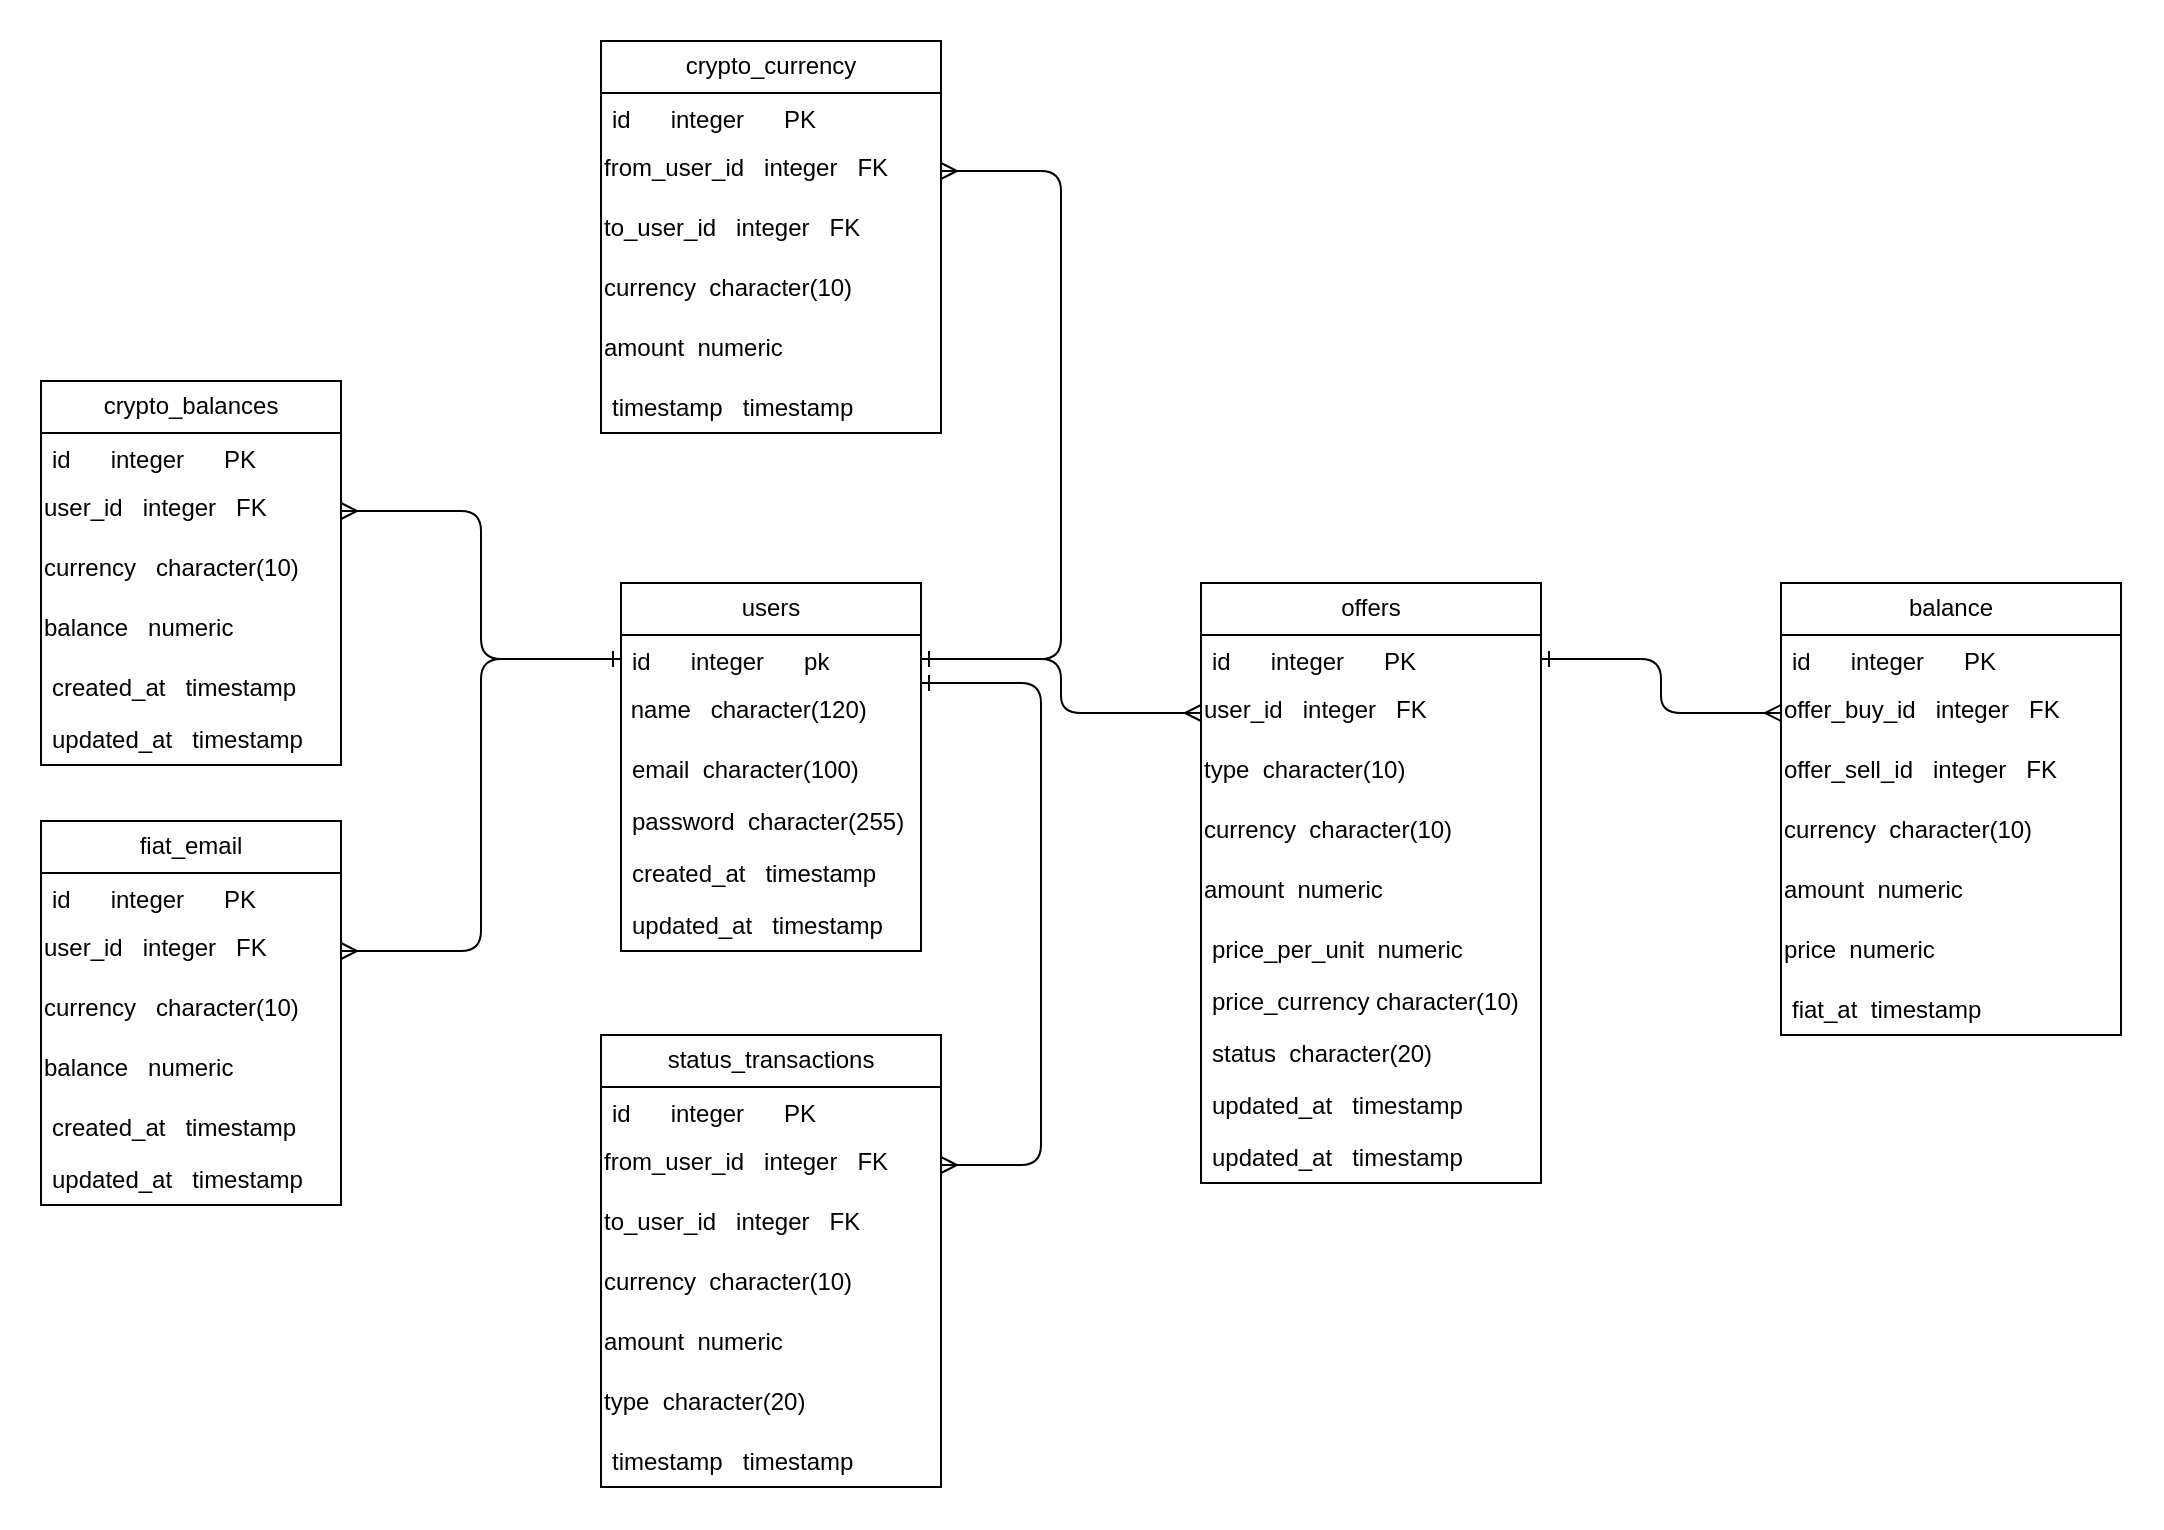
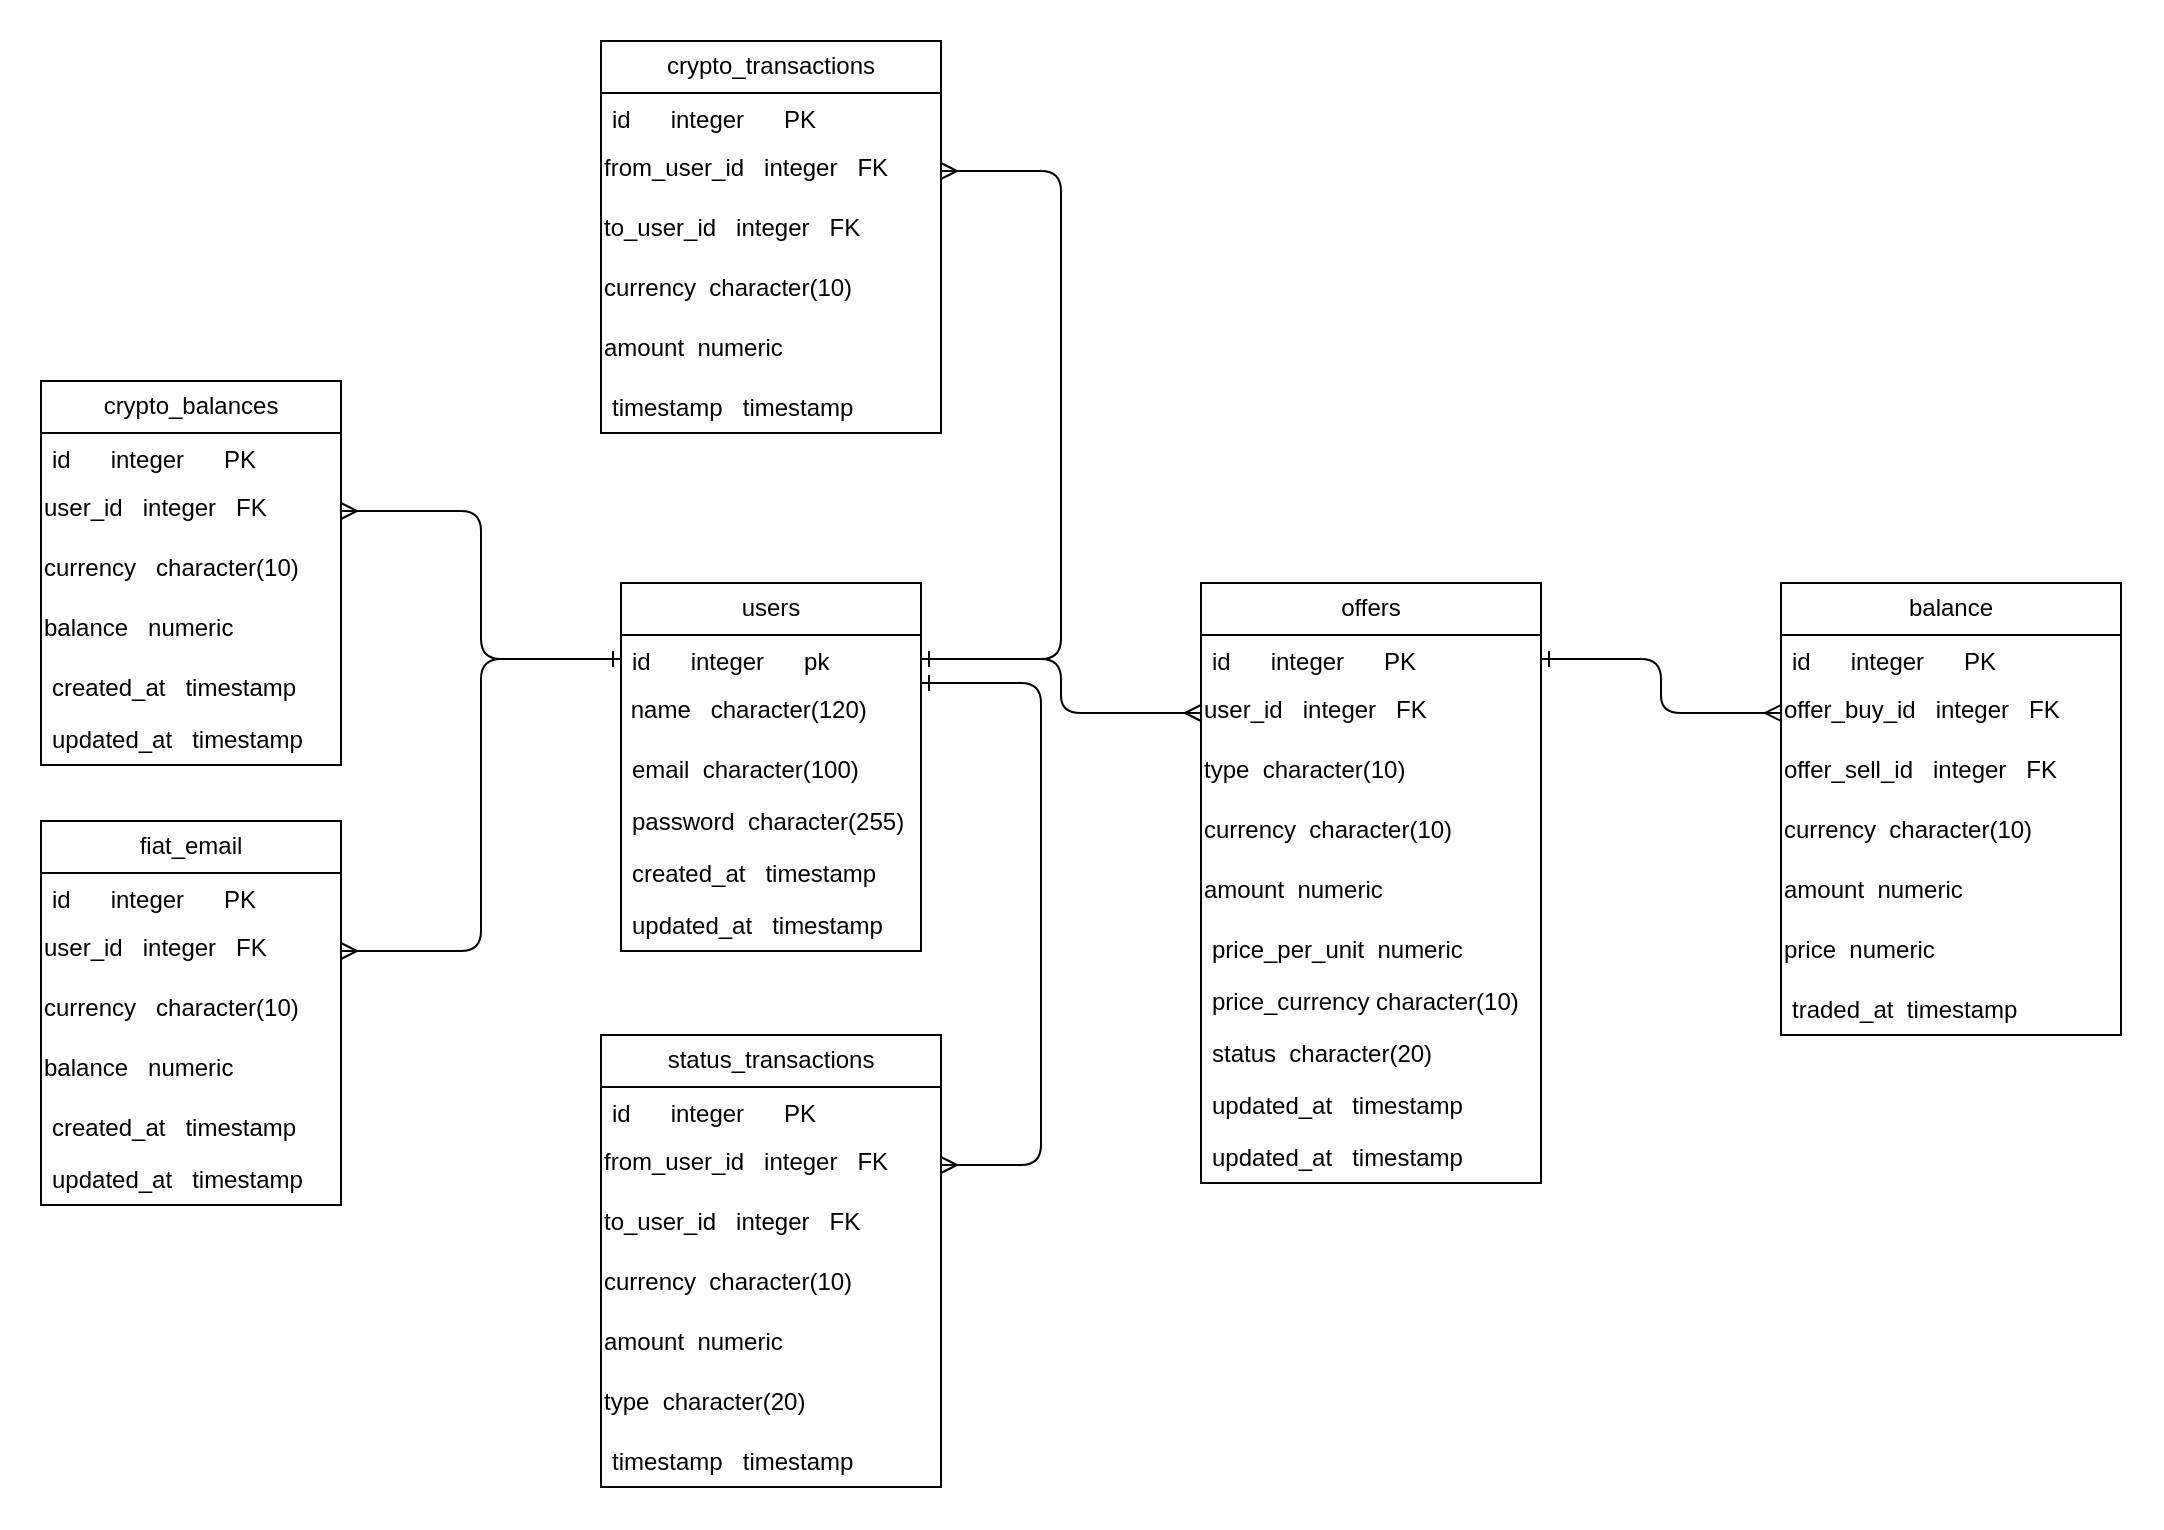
node "crypto_currency": label "crypto_currency" -> "crypto_transactions"
node "fiat_at timestamp": label "fiat_at timestamp" -> "traded_at timestamp"
